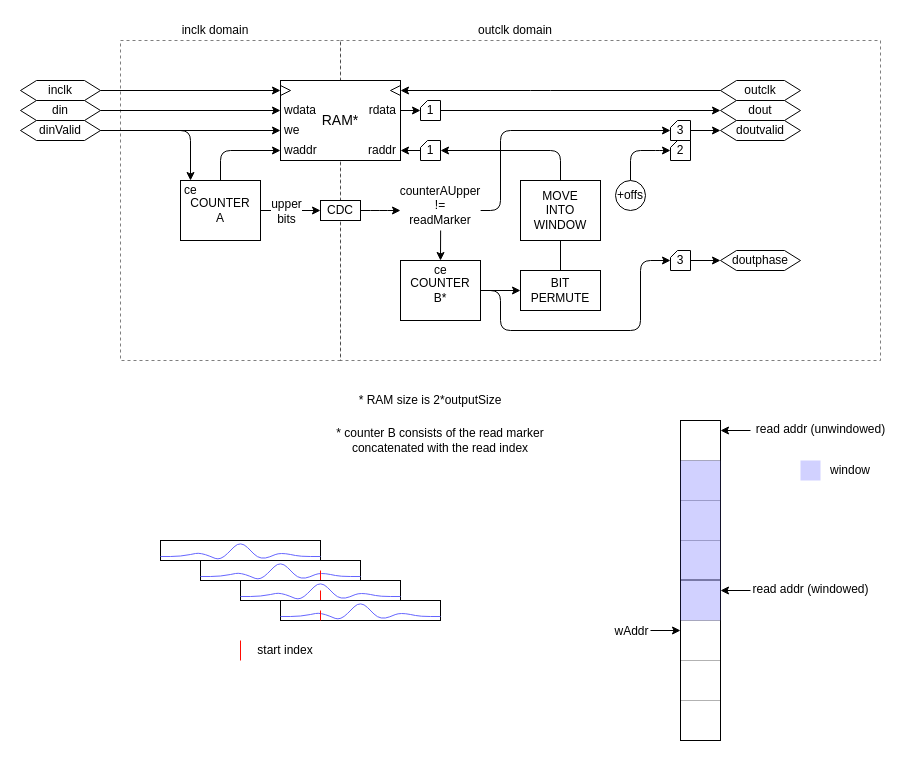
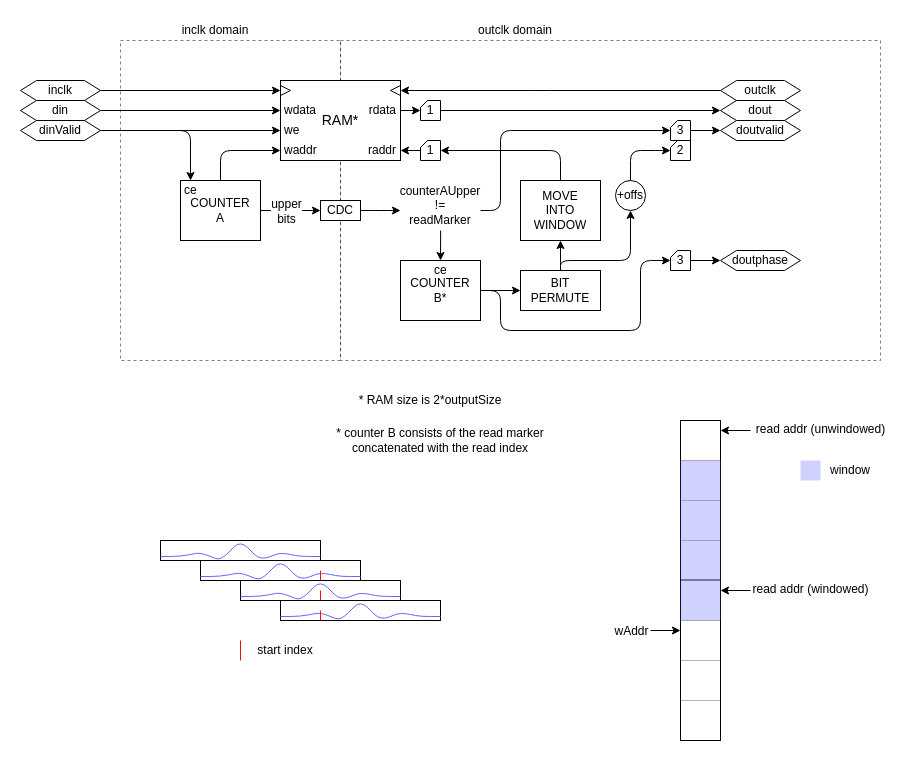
edge "MOVE INTO WINDOW" -- "BIT PERMUTE": arrowhead none -> classic
edge "BIT PERMUTE" -> "+offs": added
